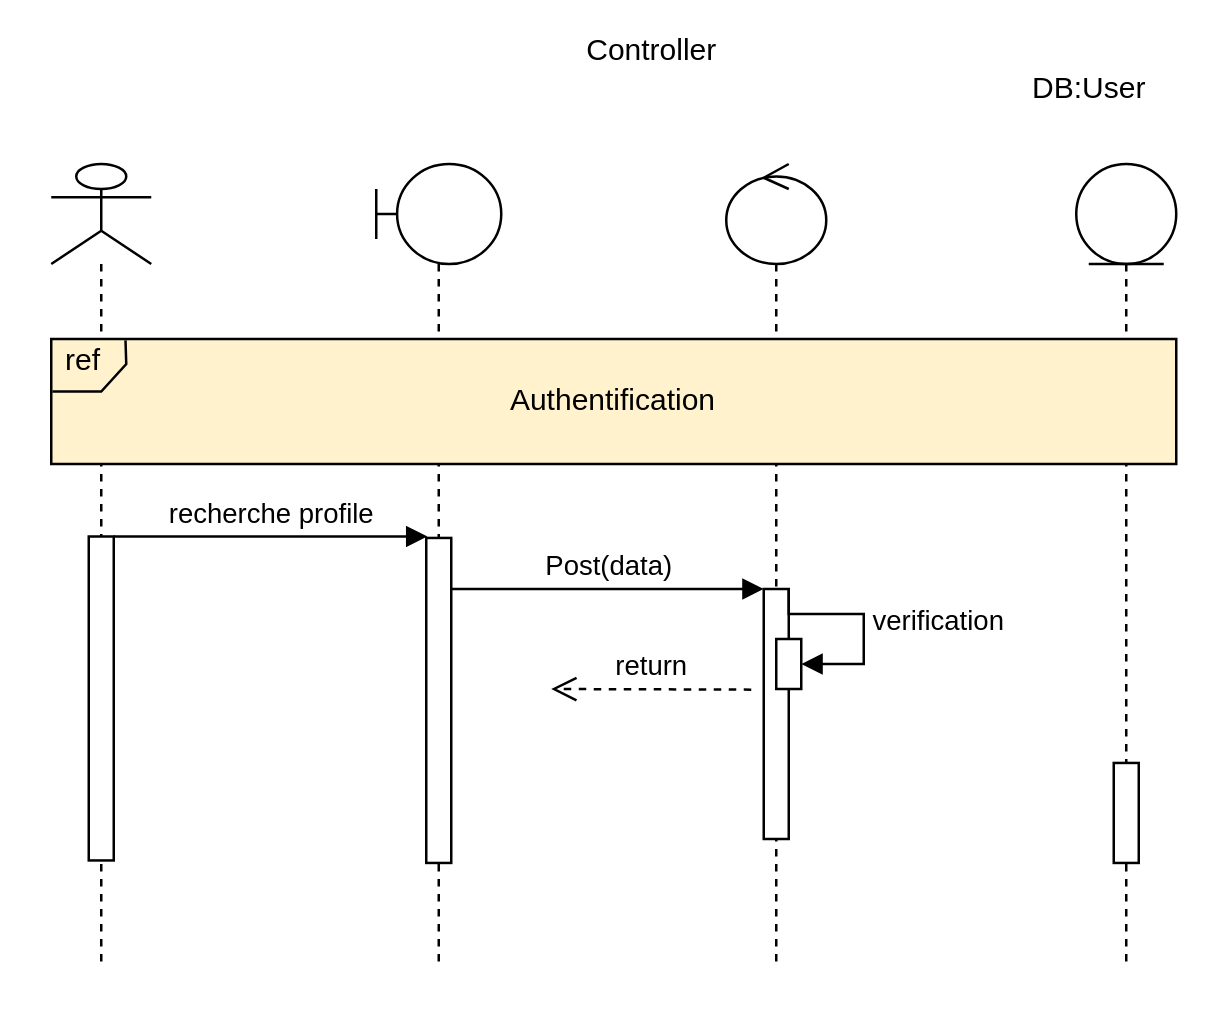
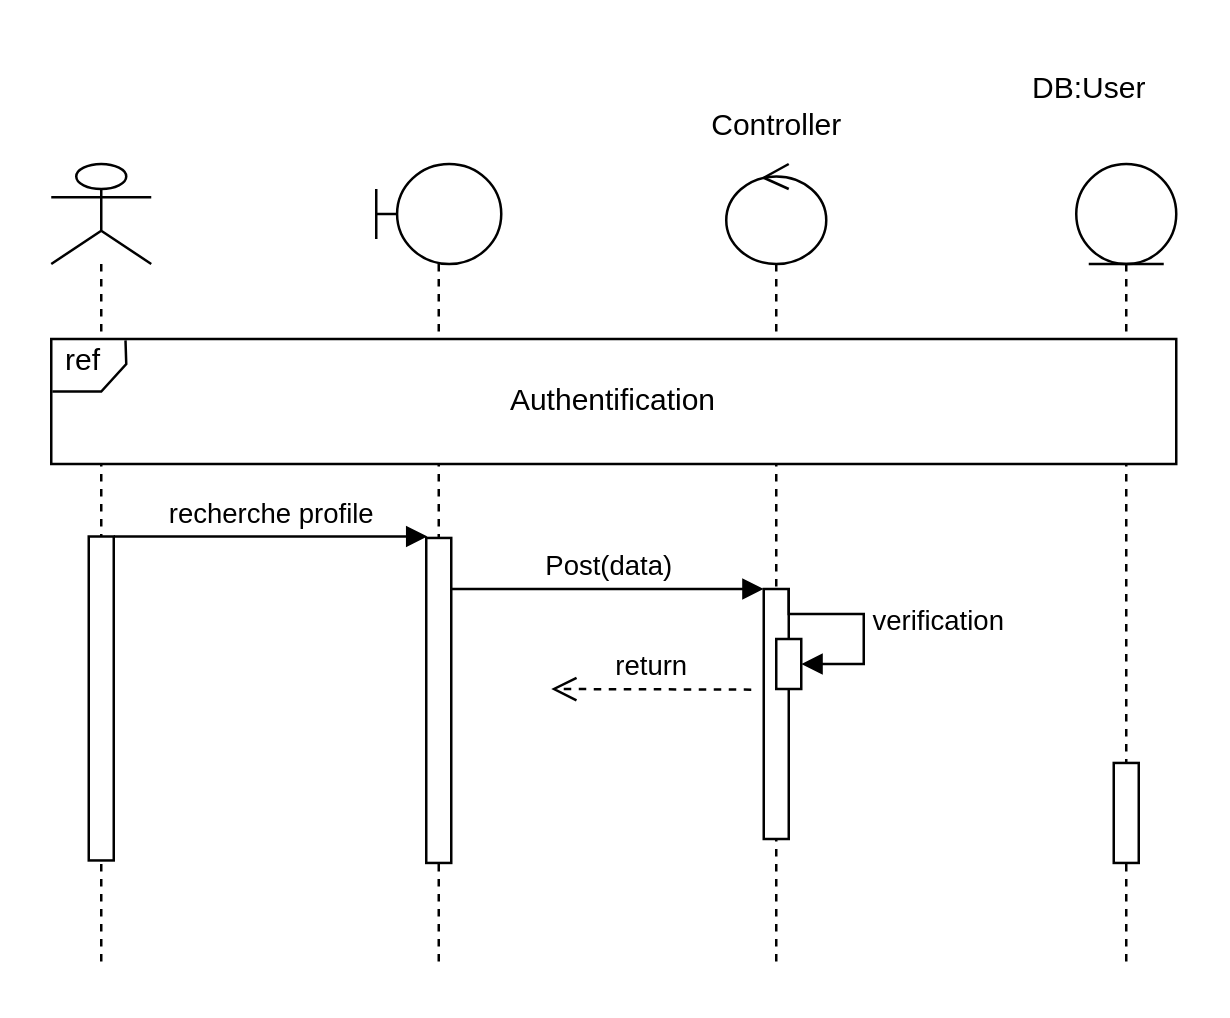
node "Controller": moved (651, 51) -> (776, 126)
node "Authentification": fillcolor #fff2cc -> #ffffff
